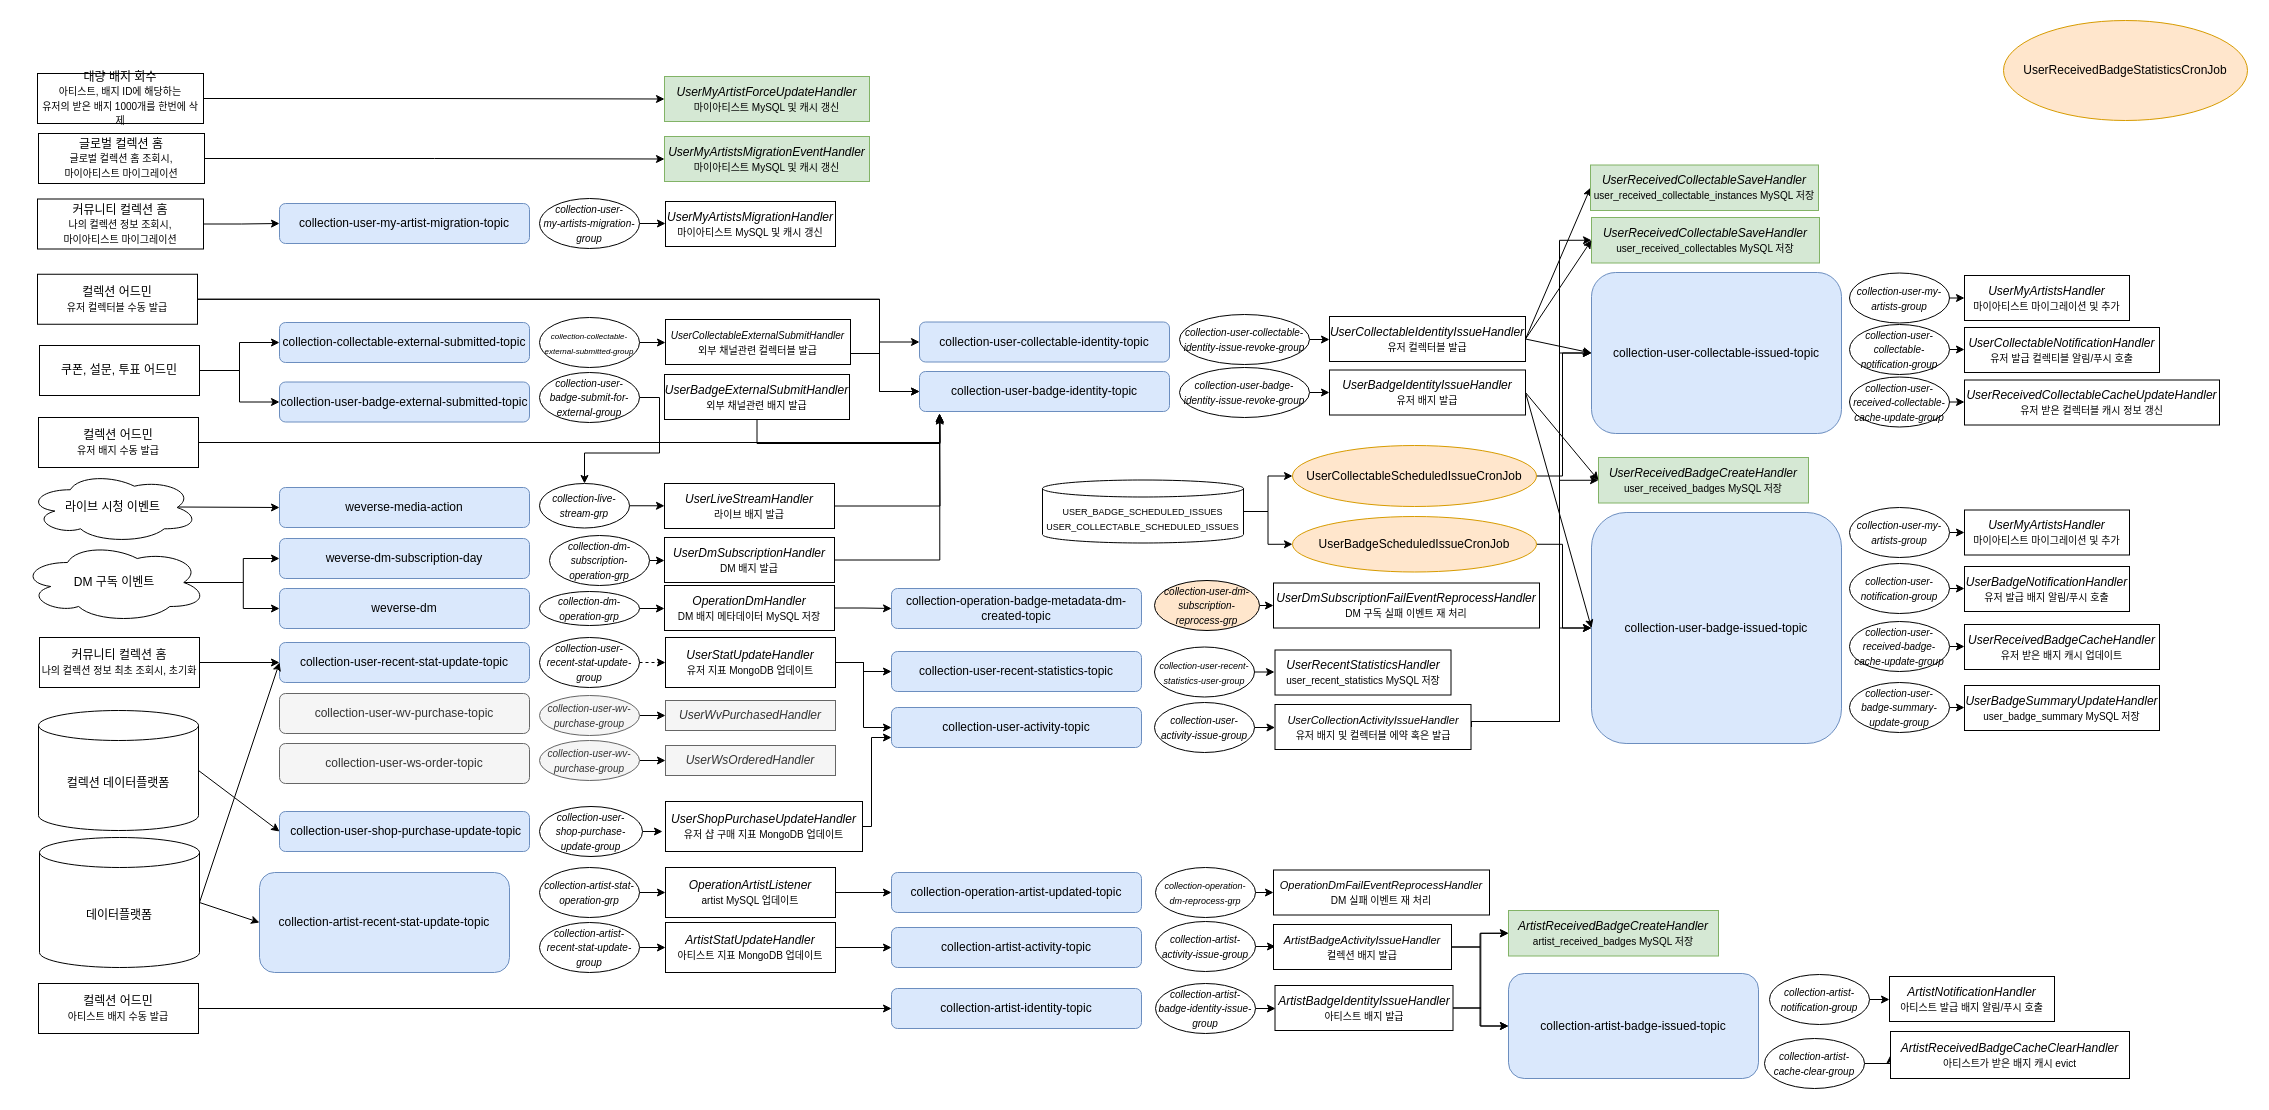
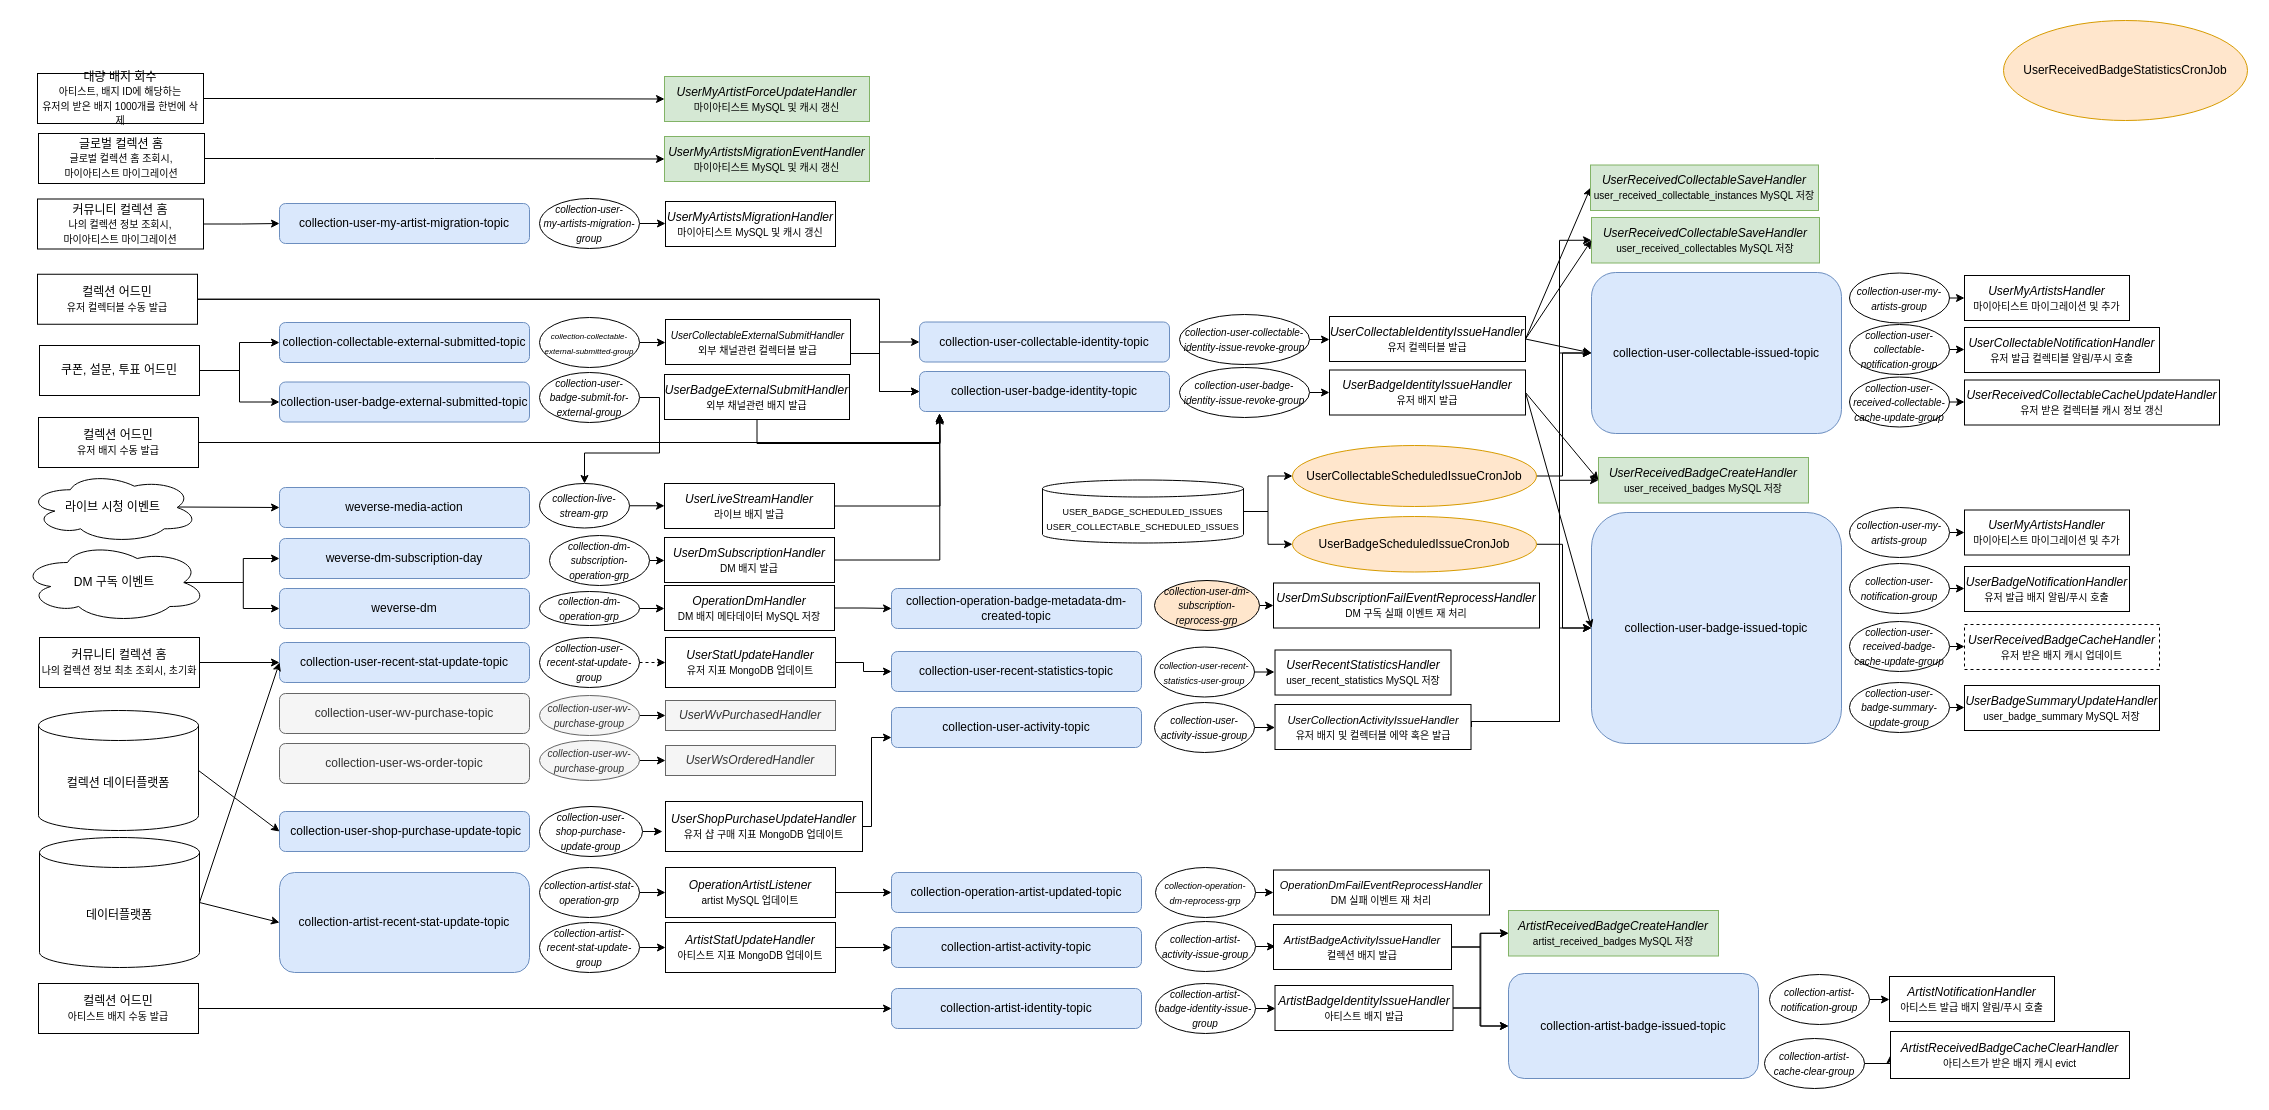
node "UserReceivedBadgeCacheHandler 유저 받은 배지 캐시 업데이트": style solid -> dashed
edge "UserStatUpdateHandler 유저 지표 MongoDB 업데이트" -> "collection-user-activity-topic": removed
node "collection-artist-recent-stat-update-topic": moved (385, 923) -> (405, 923)
